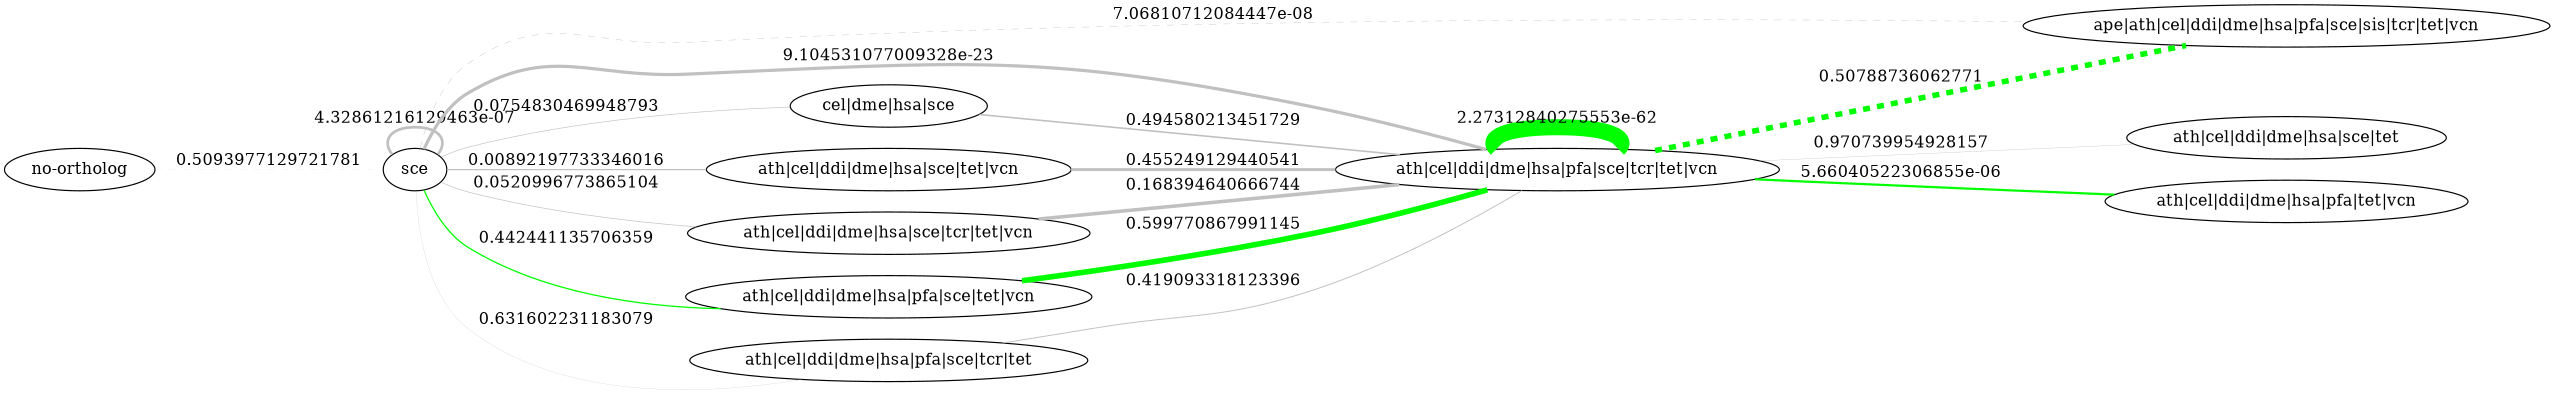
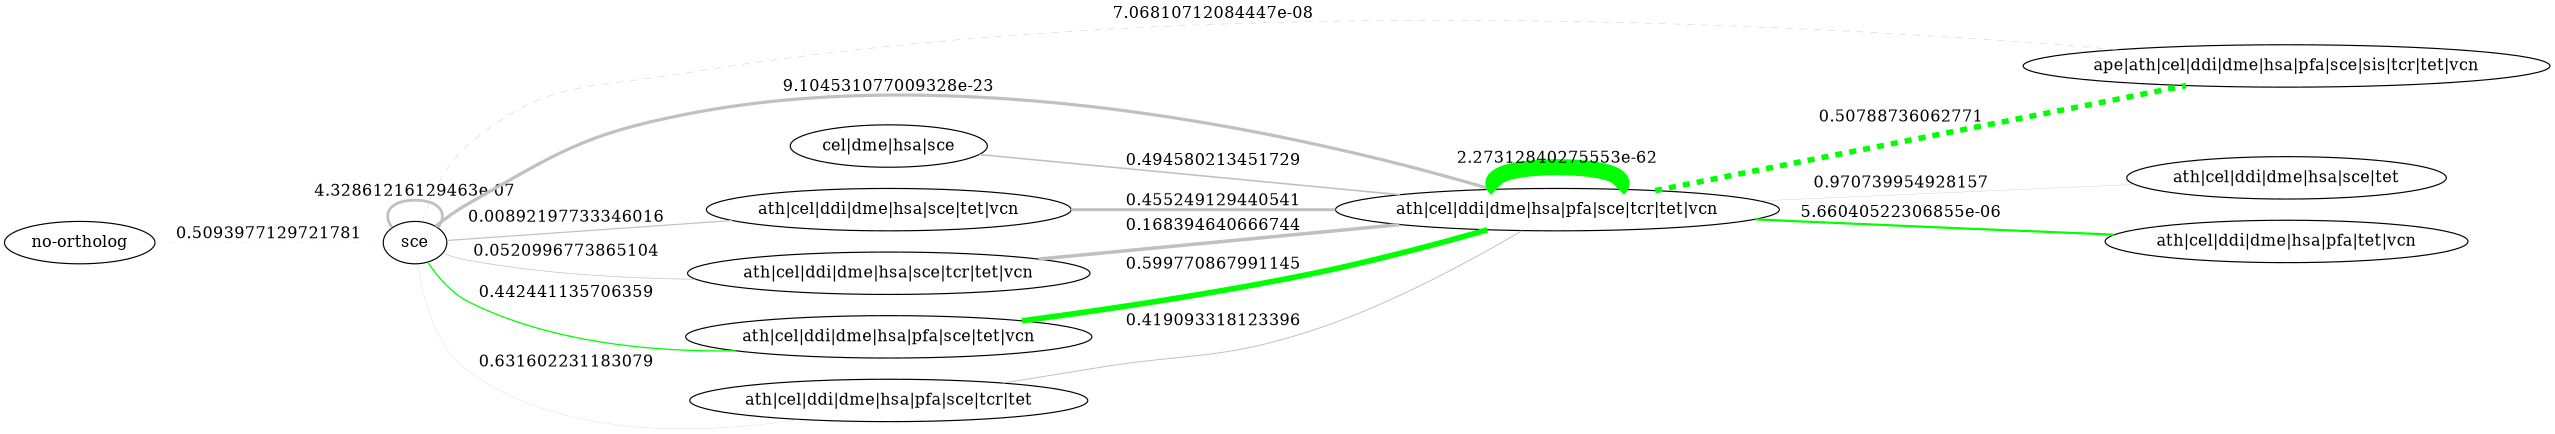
edge "cel|dme|hsa|sce" -- "sce": removed, label "0.0754830469948793"
